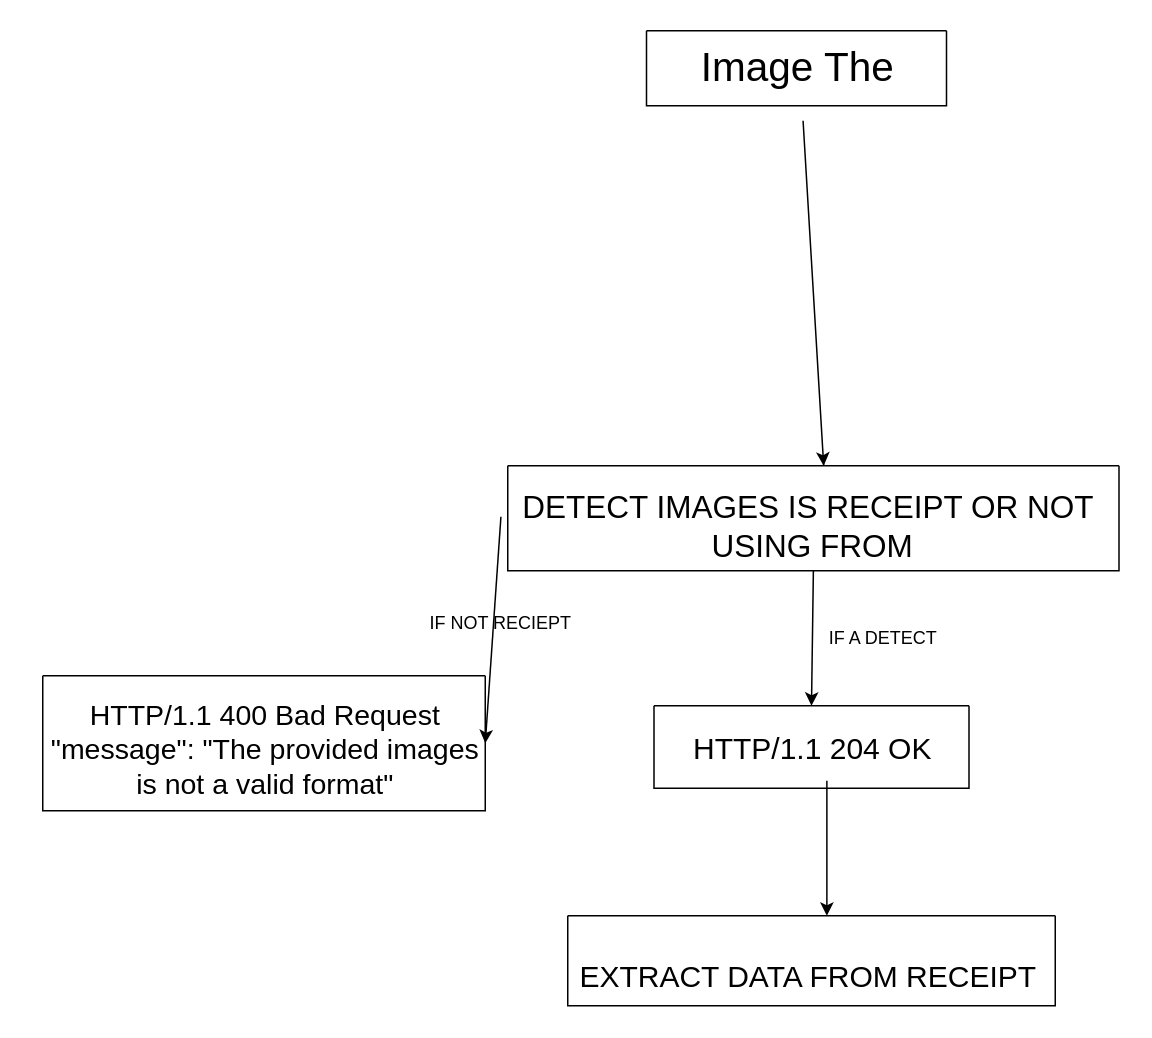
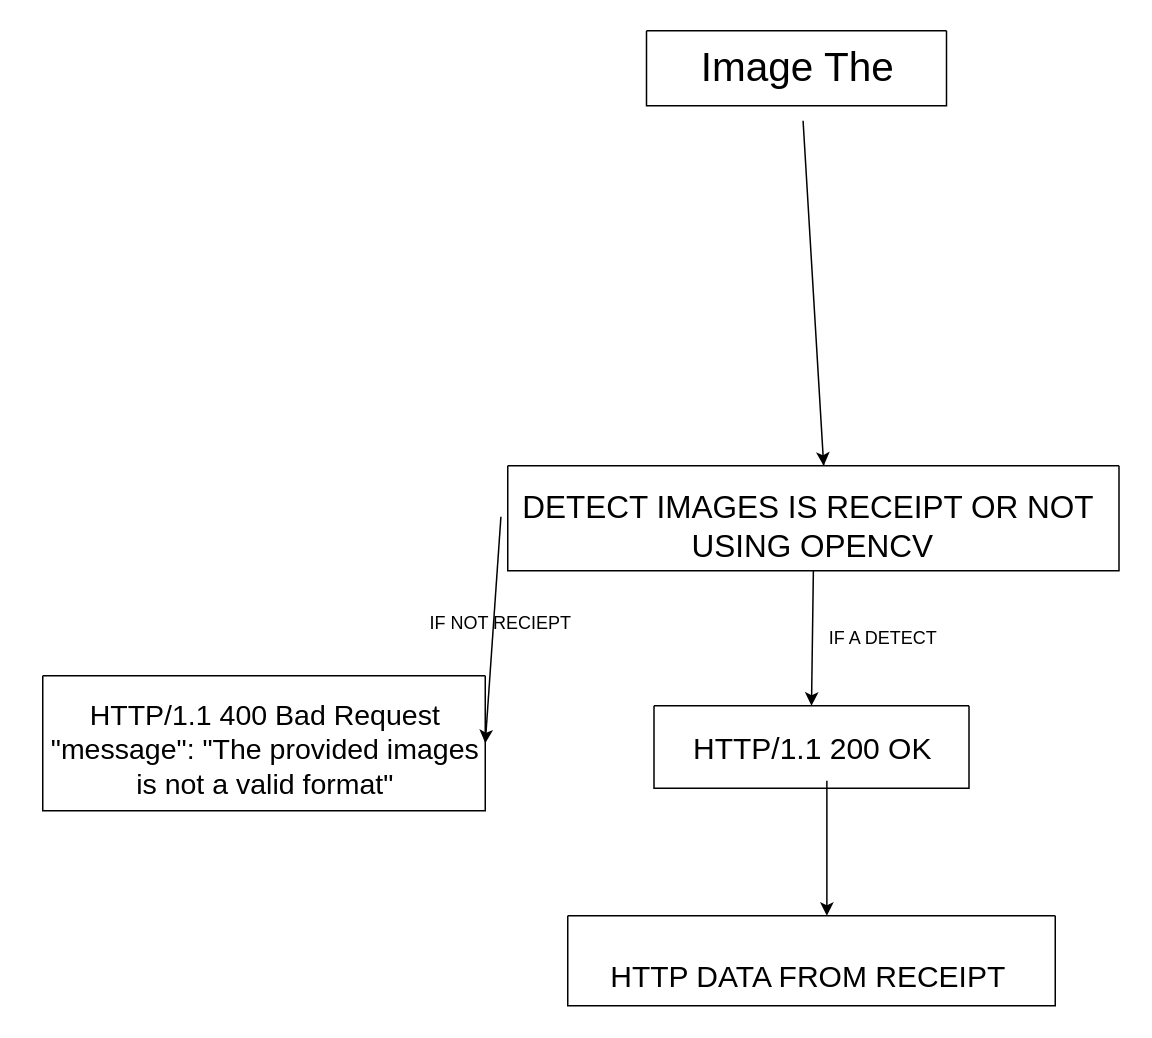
node "DETECT IMAGES IS RECEIPT OR NOT USING FROM": label "DETECT IMAGES IS RECEIPT OR NOT USING FROM" -> "DETECT IMAGES IS RECEIPT OR NOT USING OPENCV"
node "HTTP/1.1 204 OK": label "HTTP/1.1 204 OK" -> "HTTP/1.1 200 OK"
node "EXTRACT DATA FROM RECEIPT": label "EXTRACT DATA FROM RECEIPT" -> "HTTP DATA FROM RECEIPT"
